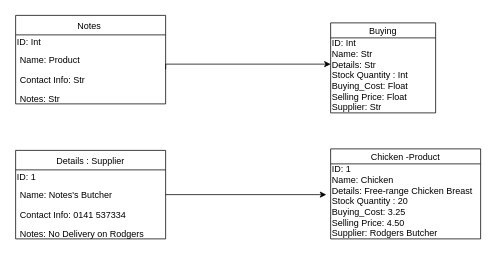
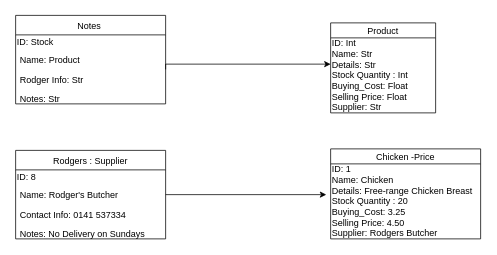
node "Buying": label "Buying" -> "Product"
node "ID: Int": label "ID: Int" -> "ID: Stock"
node "Contact Info: Str": label "Contact Info: Str" -> "Rodger Info: Str"
node "Chicken -Product": label "Chicken -Product" -> "Chicken -Price"
node "Details : Supplier": label "Details : Supplier" -> "Rodgers : Supplier"
node "ID: 1": label "ID: 1" -> "ID: 8"
node "Name: Notes's Butcher": label "Name: Notes's Butcher" -> "Name: Rodger's Butcher"
node "Notes: No Delivery on Rodgers": label "Notes: No Delivery on Rodgers" -> "Notes: No Delivery on Sundays"
